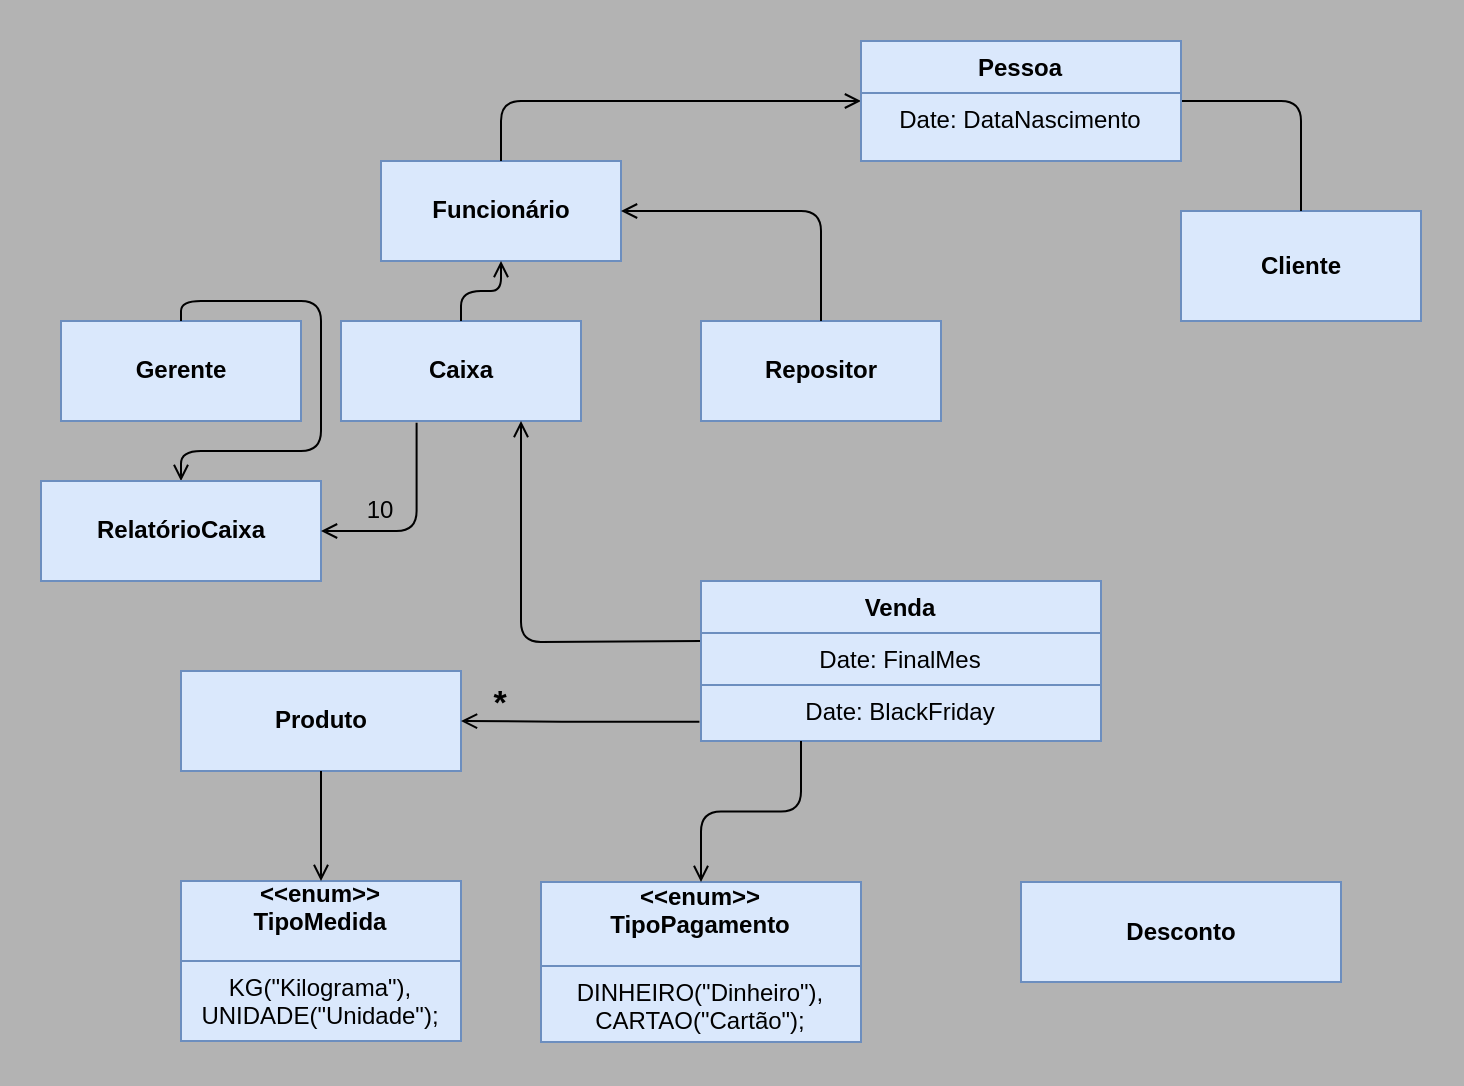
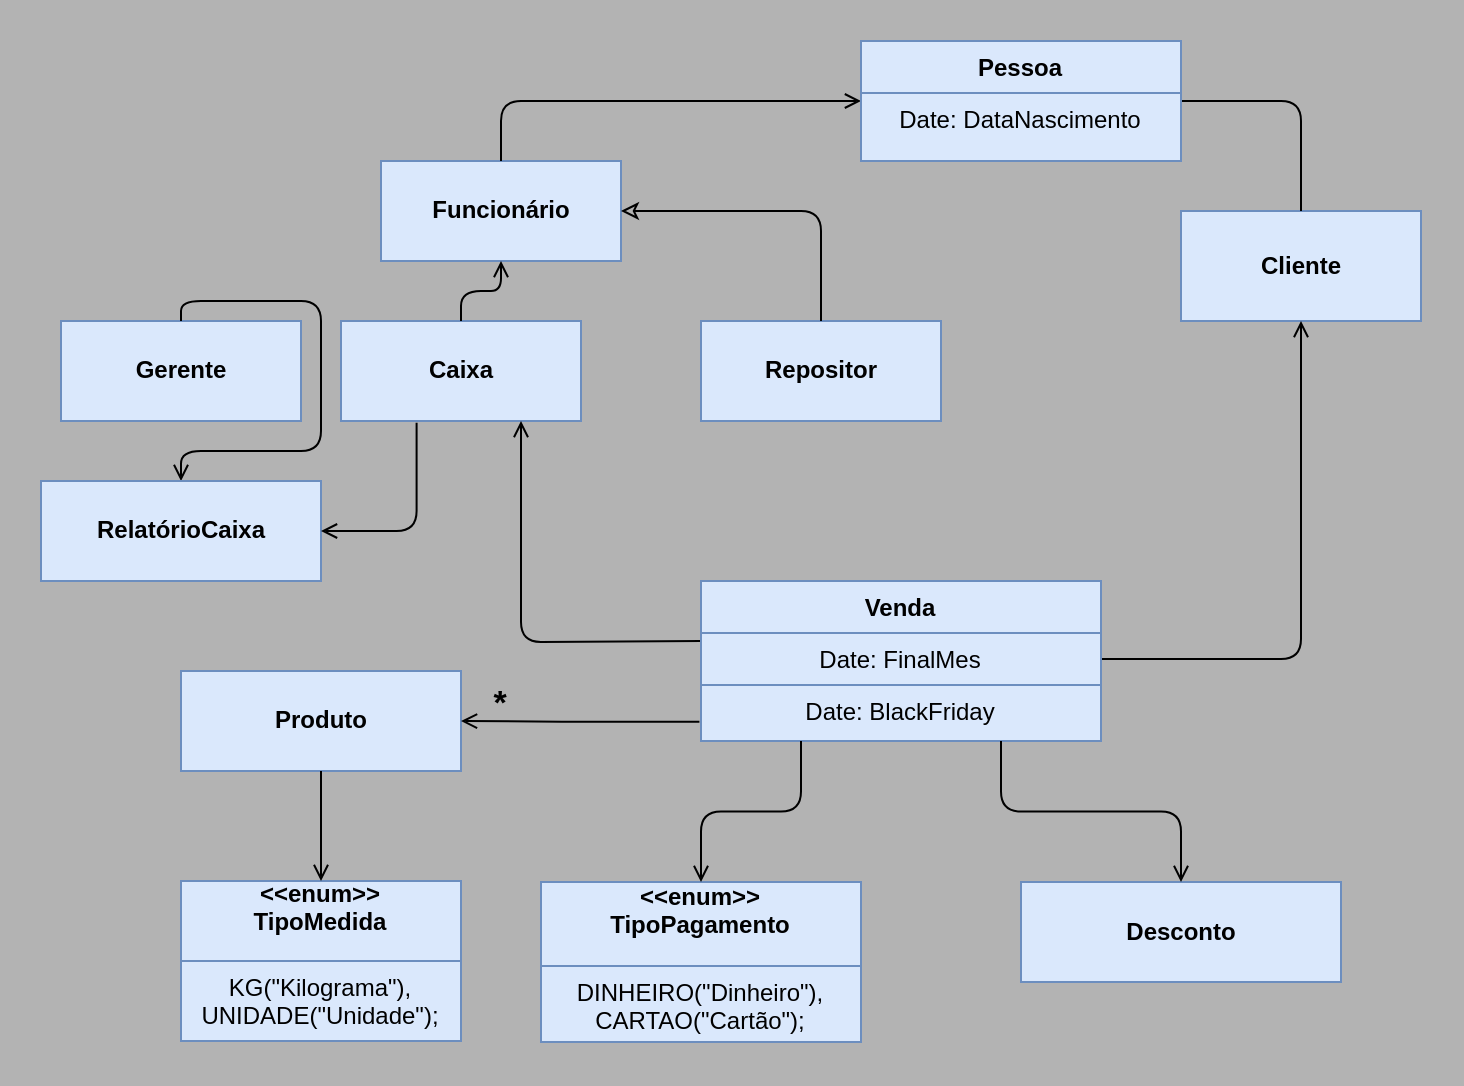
edge "Repositor" -> "Funcionário": arrowhead open -> classic
node "10": removed
edge "Date: FinalMes" -> "Cliente": added
edge "Venda" -> "Desconto": added
